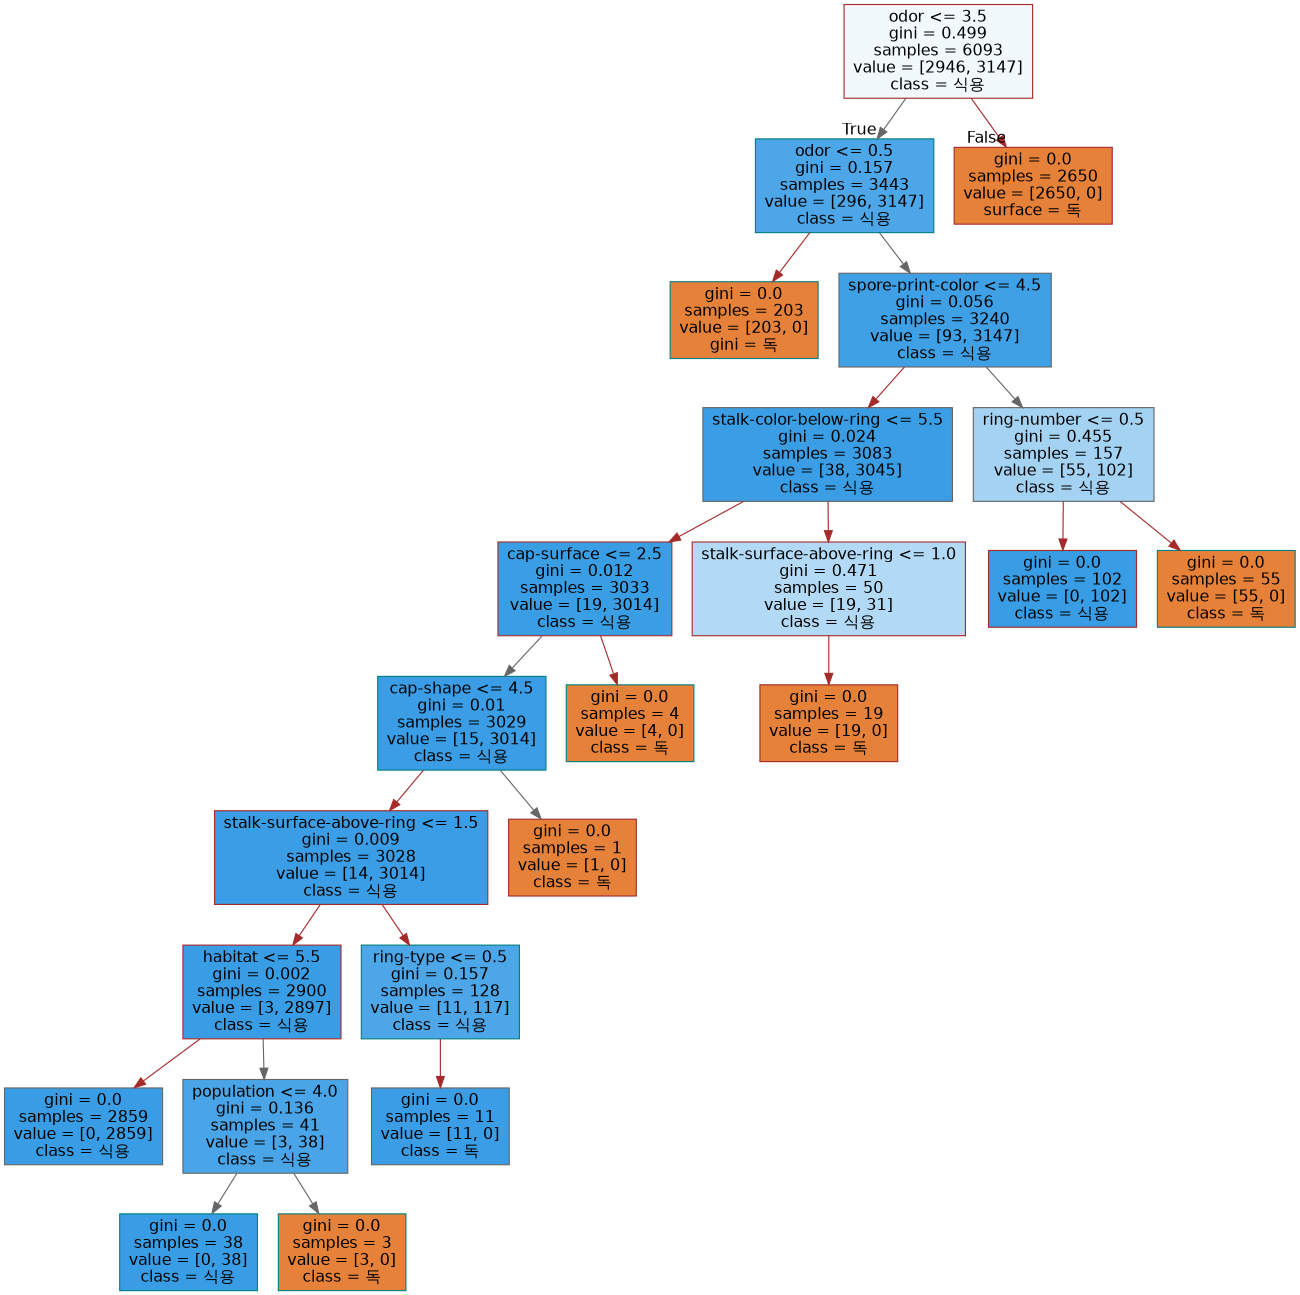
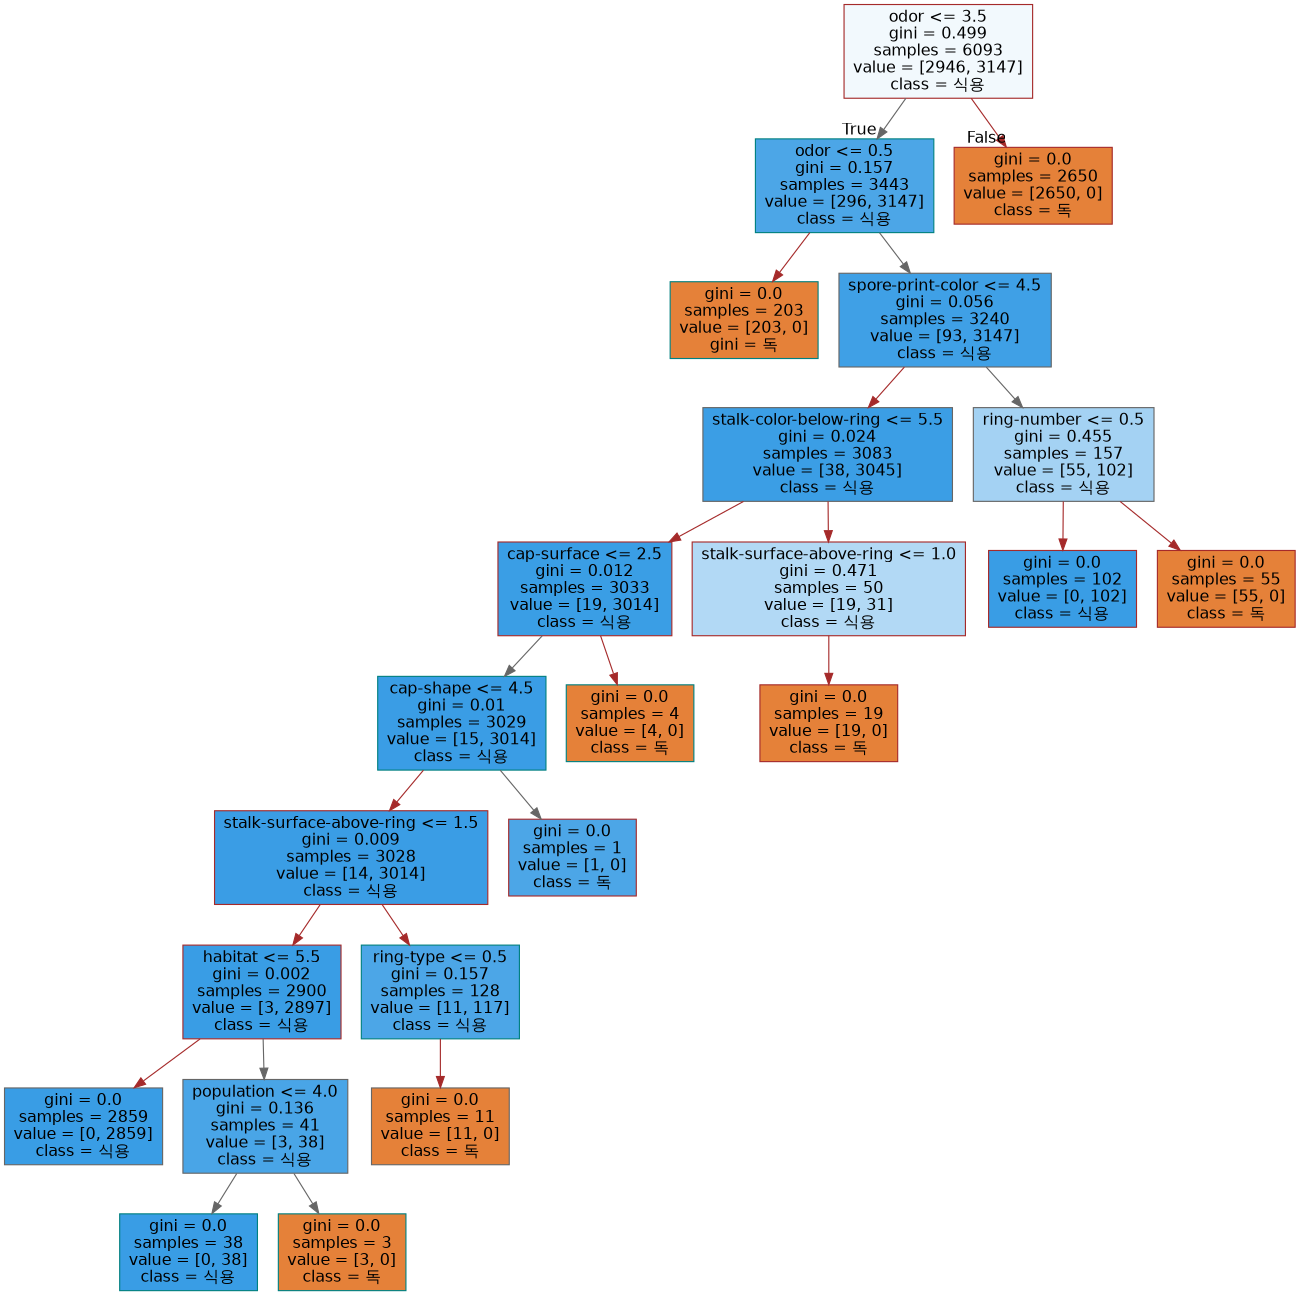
node "gini = 0.0 samples = 2650 value = [2650, 0] surface = 독": label "gini = 0.0 samples = 2650 value = [2650, 0] surface = 독" -> "gini = 0.0 samples = 2650 value = [2650, 0] class = 독"
node "gini = 0.0 samples = 55 value = [55, 0] class = 독": color teal -> brown
node "gini = 0.0 samples = 1 value = [1, 0] class = 독": fillcolor #e58139 -> #4ca6e7
node "gini = 0.0 samples = 11 value = [11, 0] class = 독": fillcolor #3a9de5 -> #e58139
